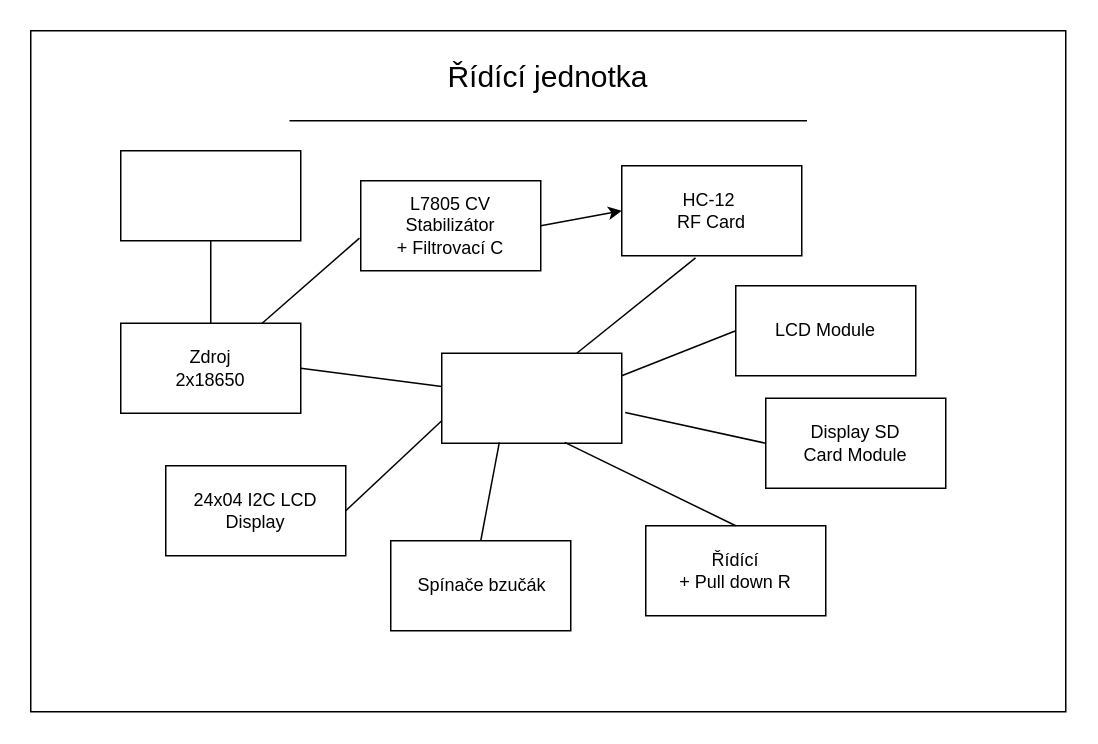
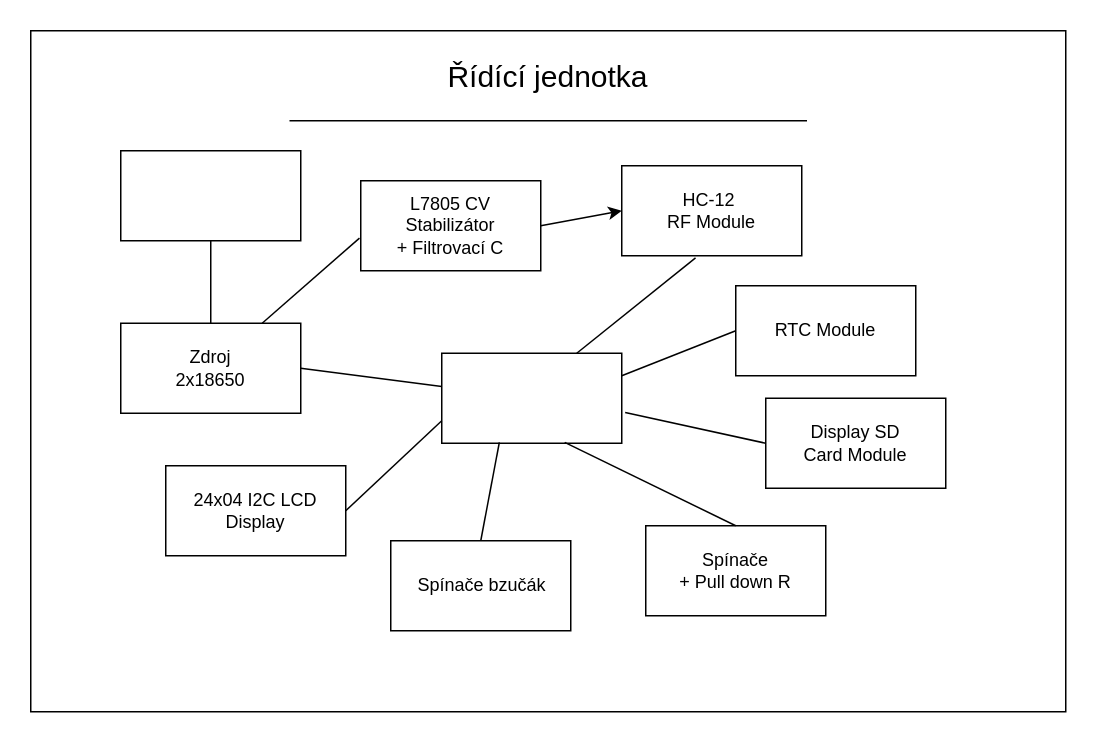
node "HC-12 RF Card": label "HC-12 RF Card" -> "HC-12 RF Module"
node "LCD Module": label "LCD Module" -> "RTC Module"
node "Řídící + Pull down R": label "Řídící + Pull down R" -> "Spínače + Pull down R"
